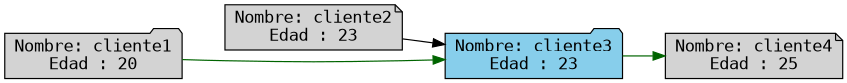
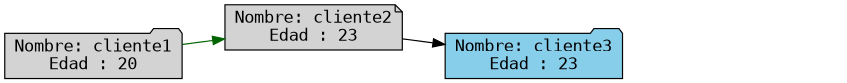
node "Nombre: cliente4 Edad : 25": removed
edge "Nombre: cliente1 Edad : 20" -> "Nombre: cliente3 Edad : 23": now "Nombre: cliente1 Edad : 20" -> "Nombre: cliente2 Edad : 23"
